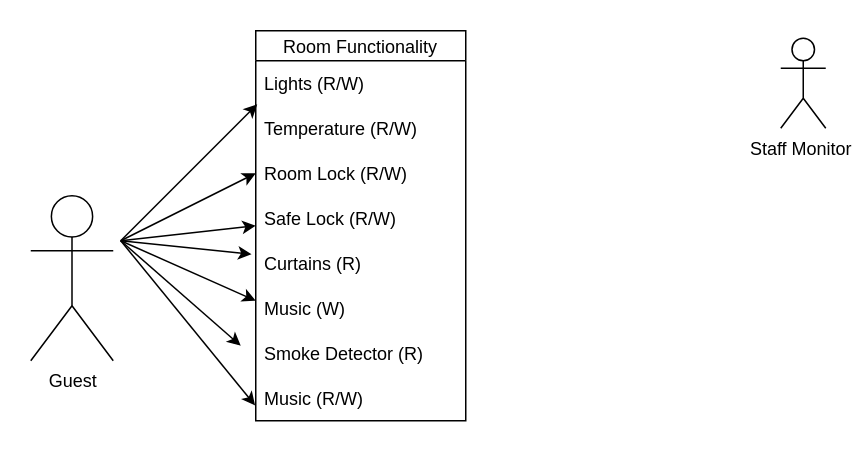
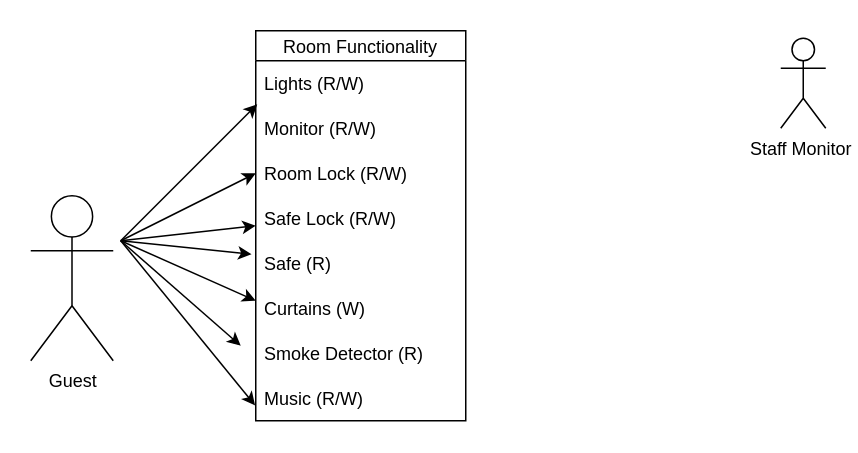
node "Temperature (R/W)": label "Temperature (R/W)" -> "Monitor (R/W)"
node "Curtains (R)": label "Curtains (R)" -> "Safe (R)"
node "Music (W)": label "Music (W)" -> "Curtains (W)"
